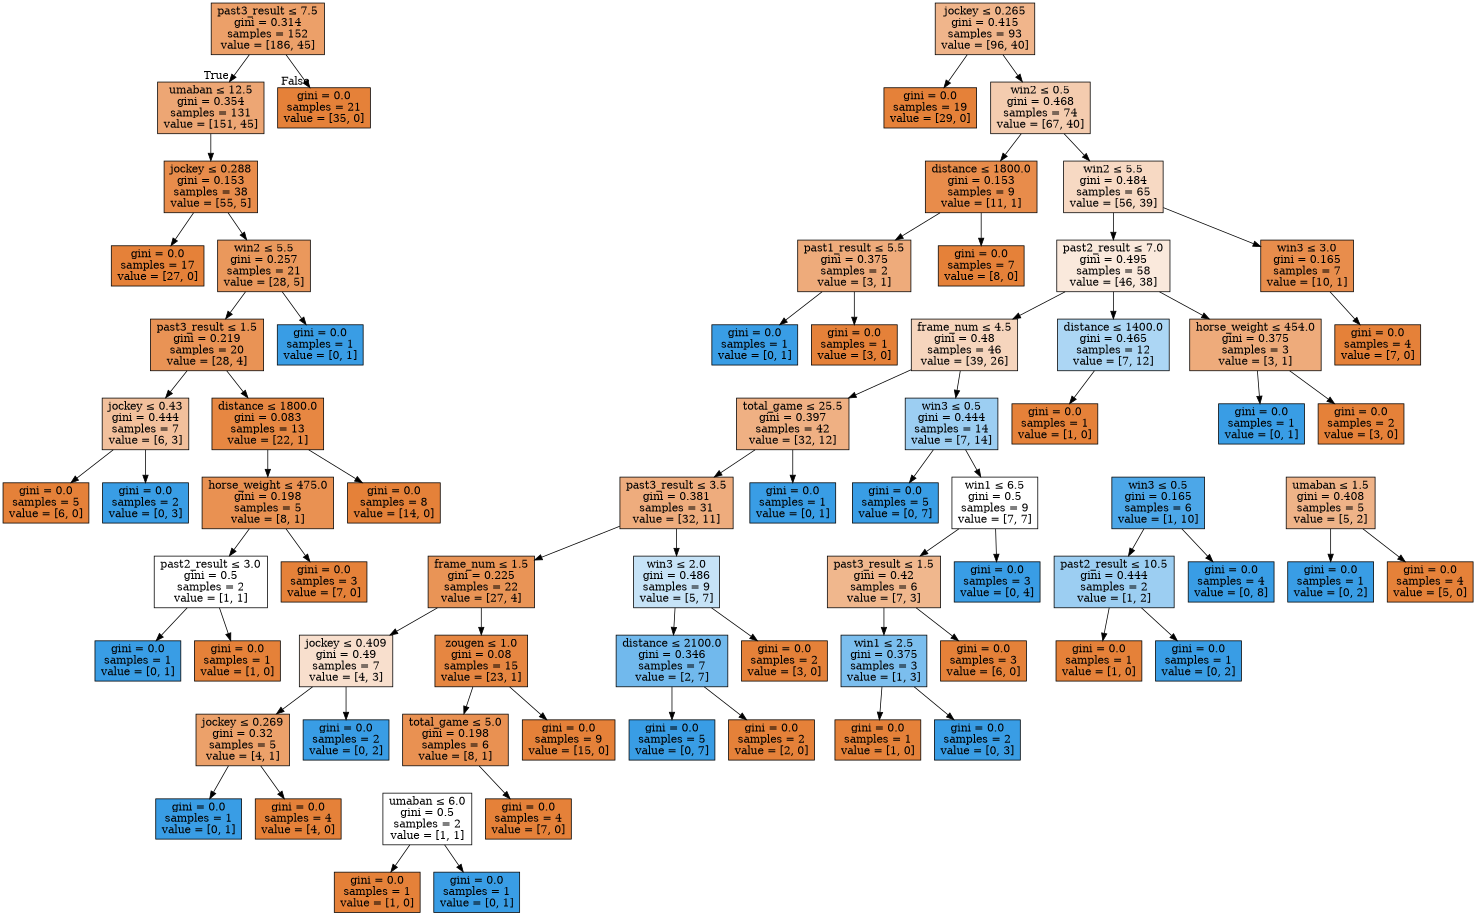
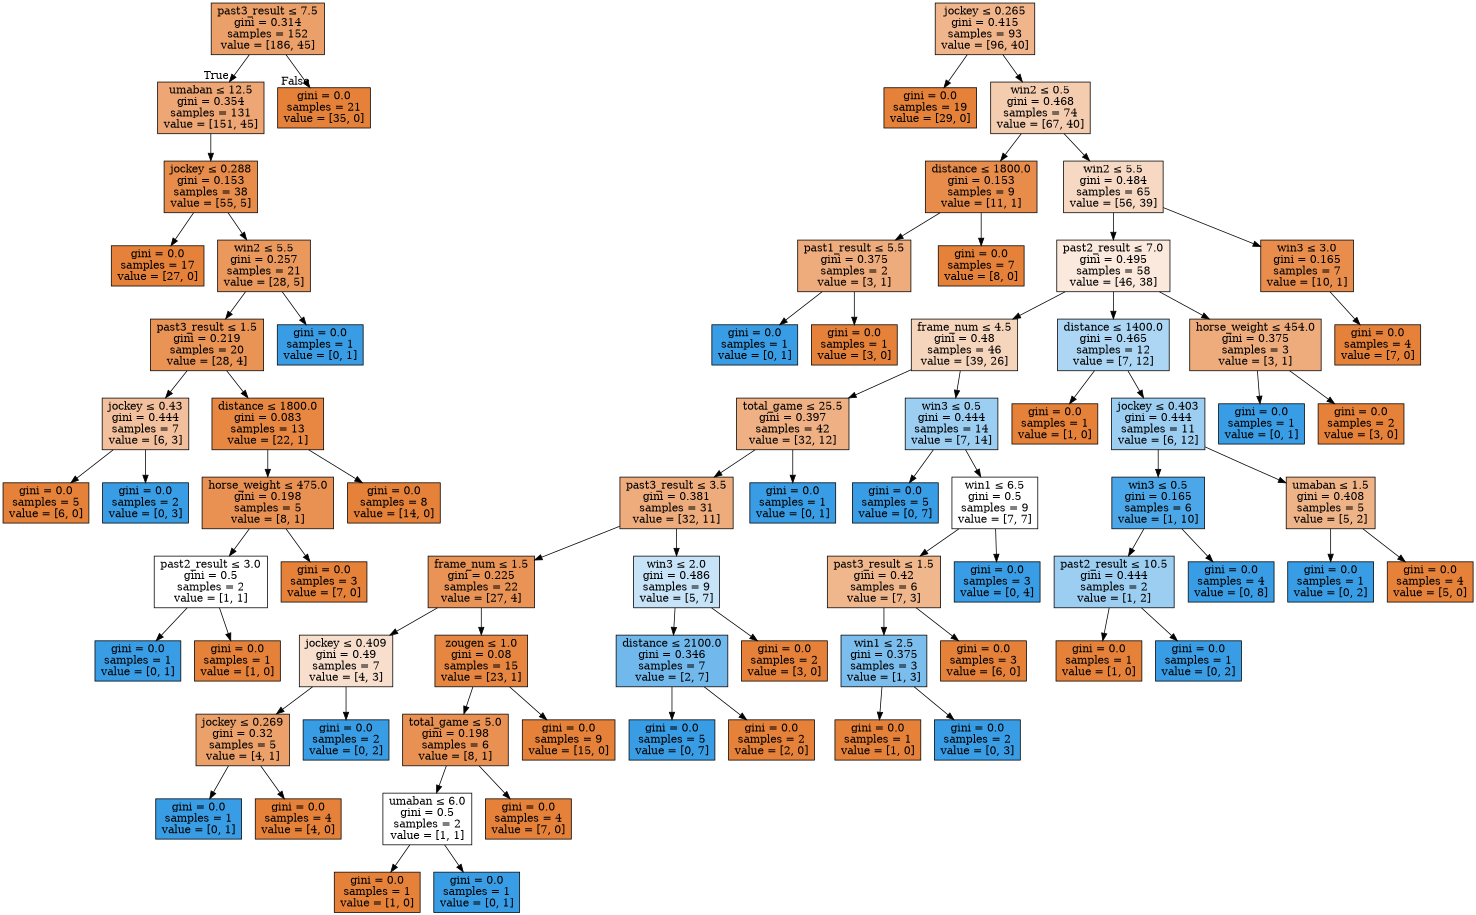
node "jockey ≤ 0.403": added
edge "total_game ≤ 5.0" -> "umaban ≤ 6.0": added
